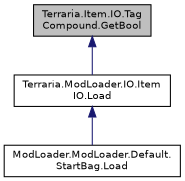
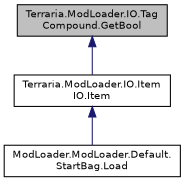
node "Terraria.Item.IO.Tag Compound.GetBool": label "Terraria.Item.IO.Tag Compound.GetBool" -> "Terraria.ModLoader.IO.Tag Compound.GetBool"
node "Terraria.ModLoader.IO.Item IO.Load": label "Terraria.ModLoader.IO.Item IO.Load" -> "Terraria.ModLoader.IO.Item IO.Item"
